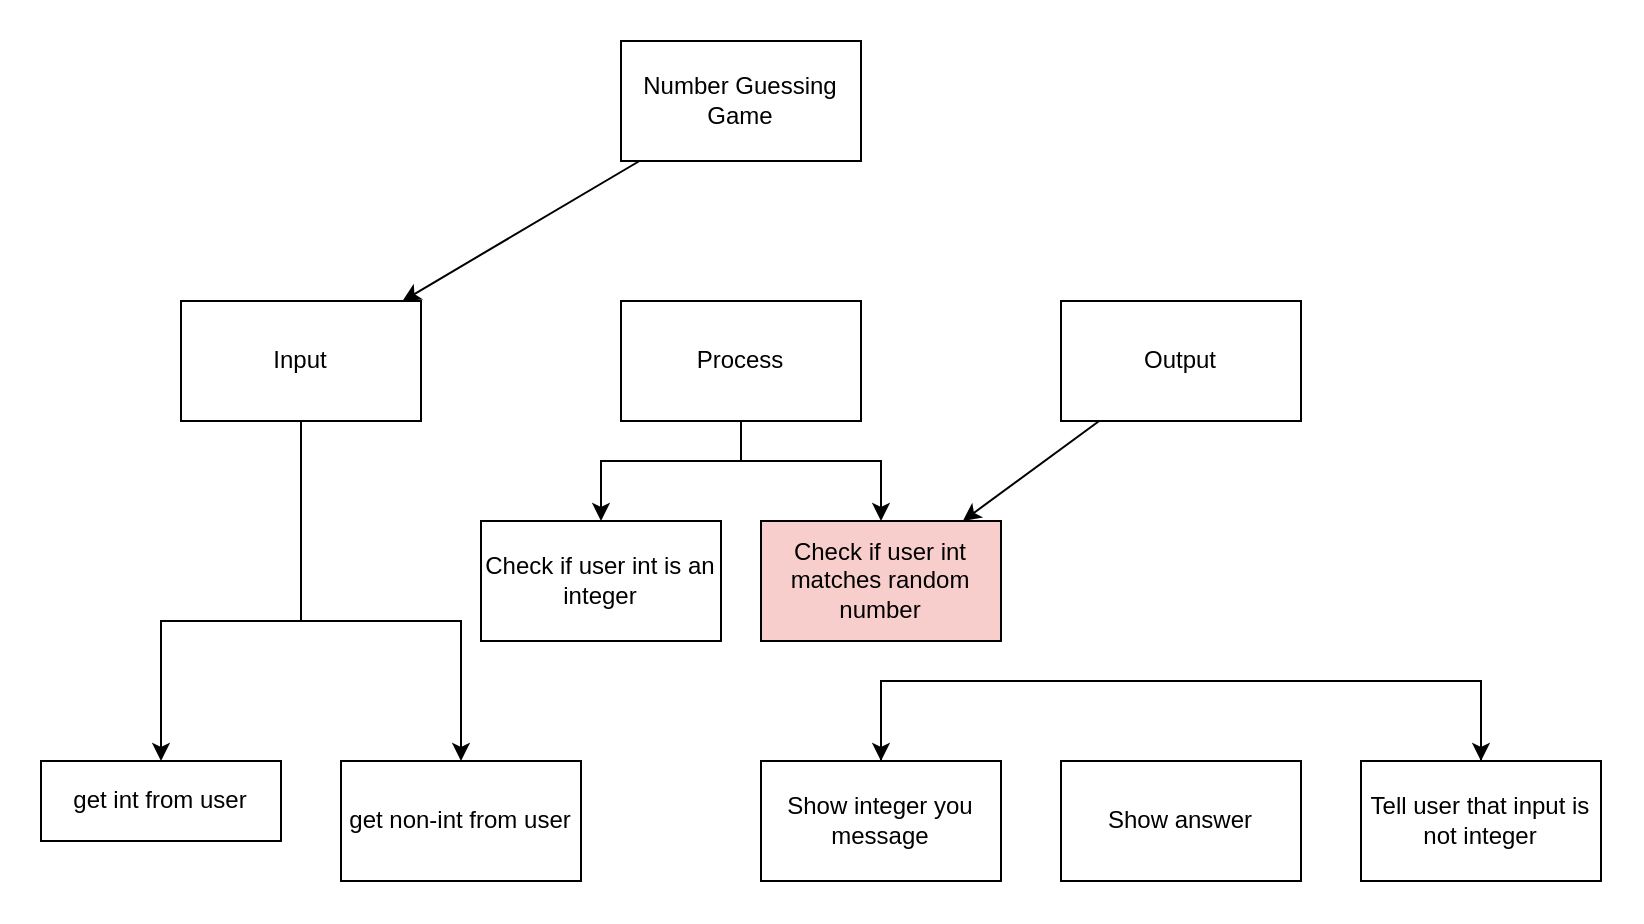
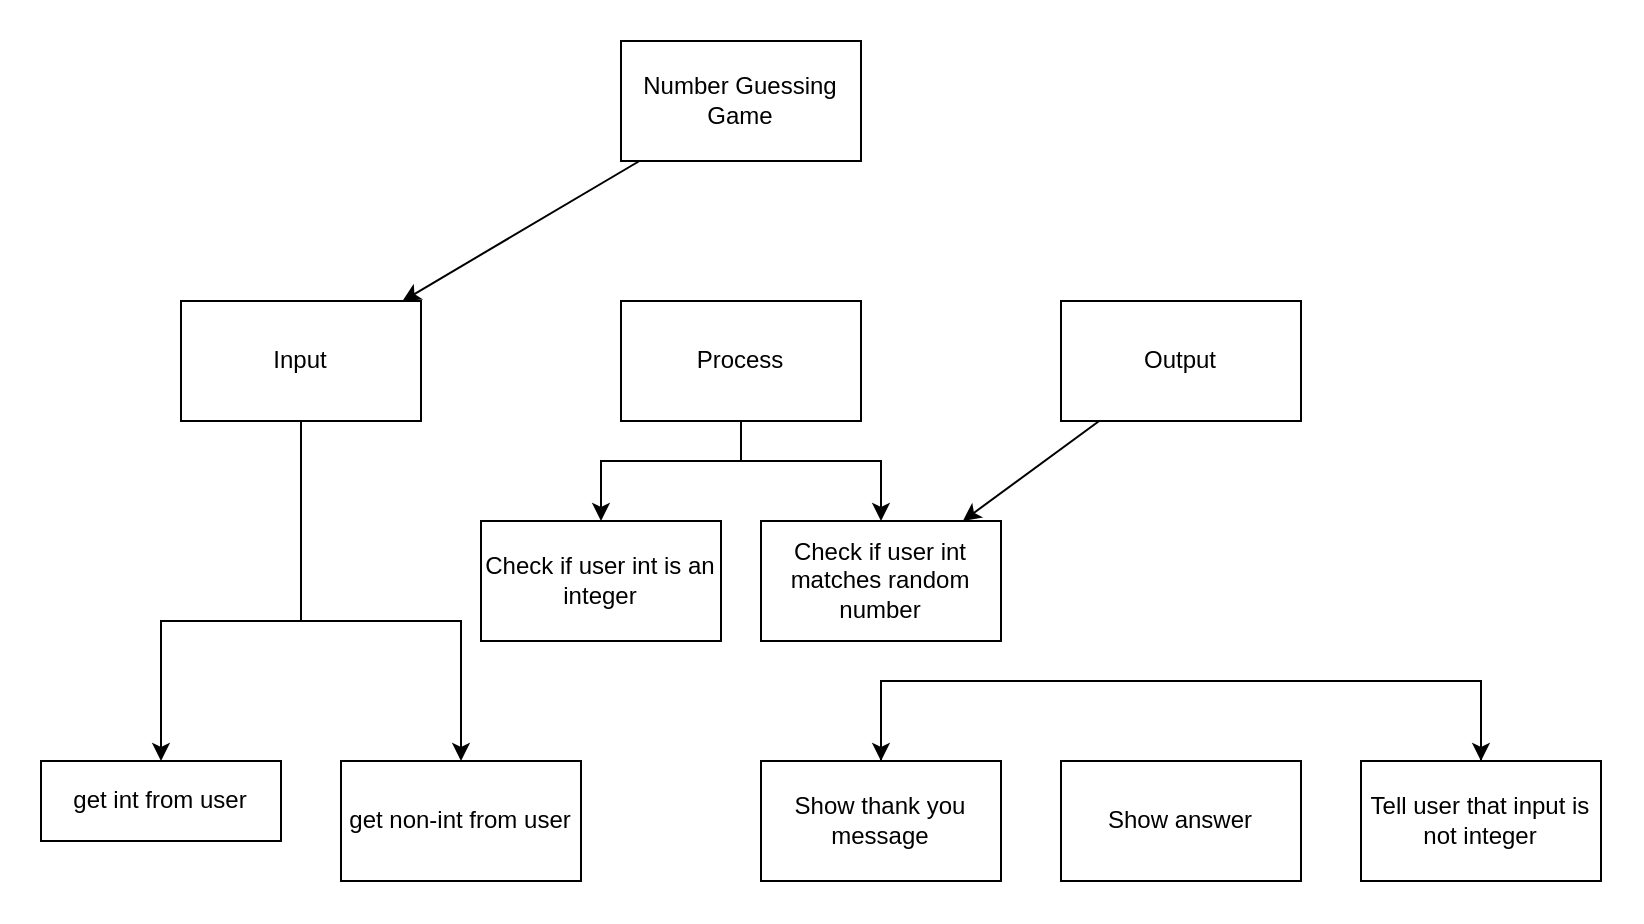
node "Check if user int matches random number": fillcolor #f8cecc -> #ffffff
node "Show integer you message": label "Show integer you message" -> "Show thank you message"
